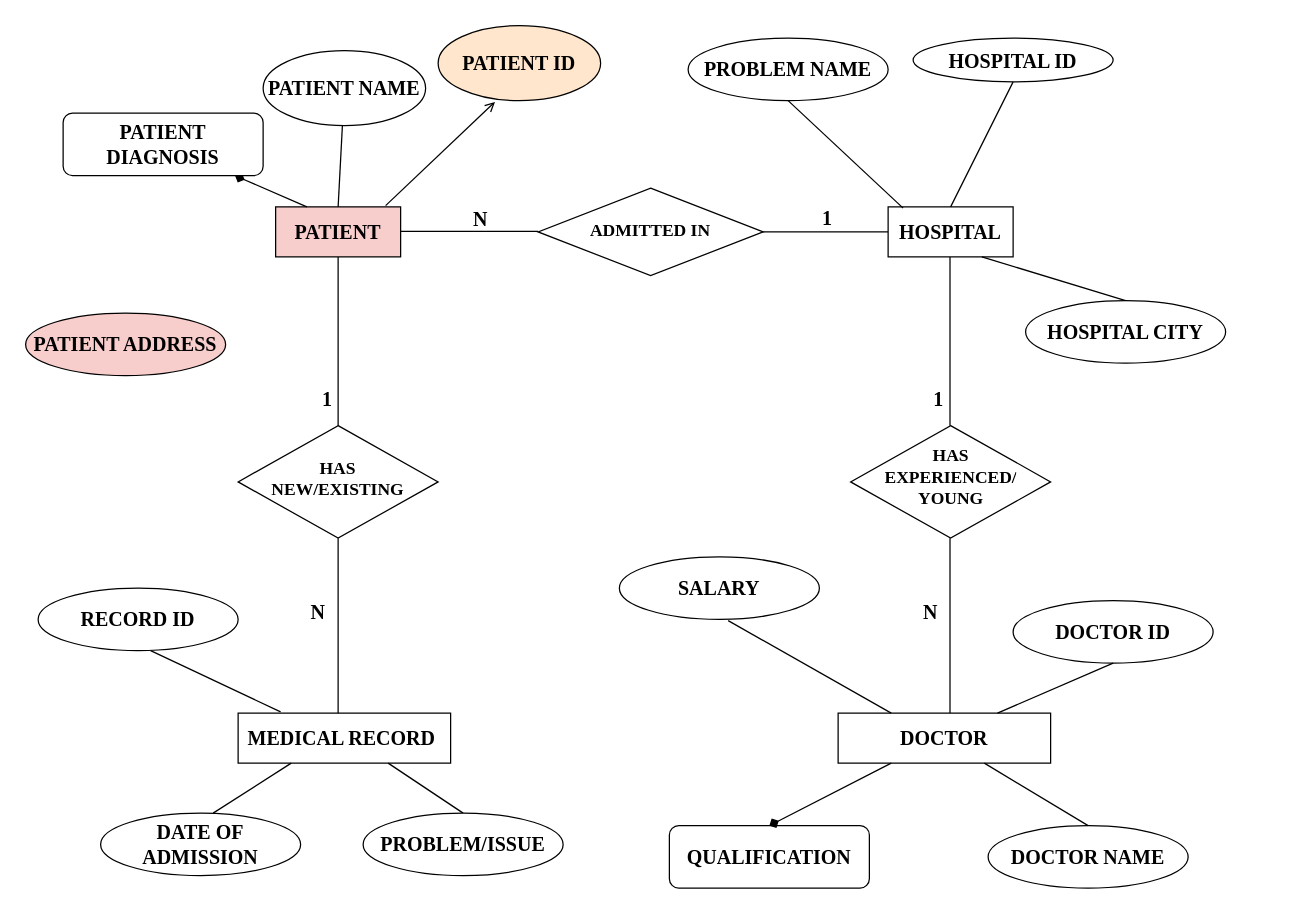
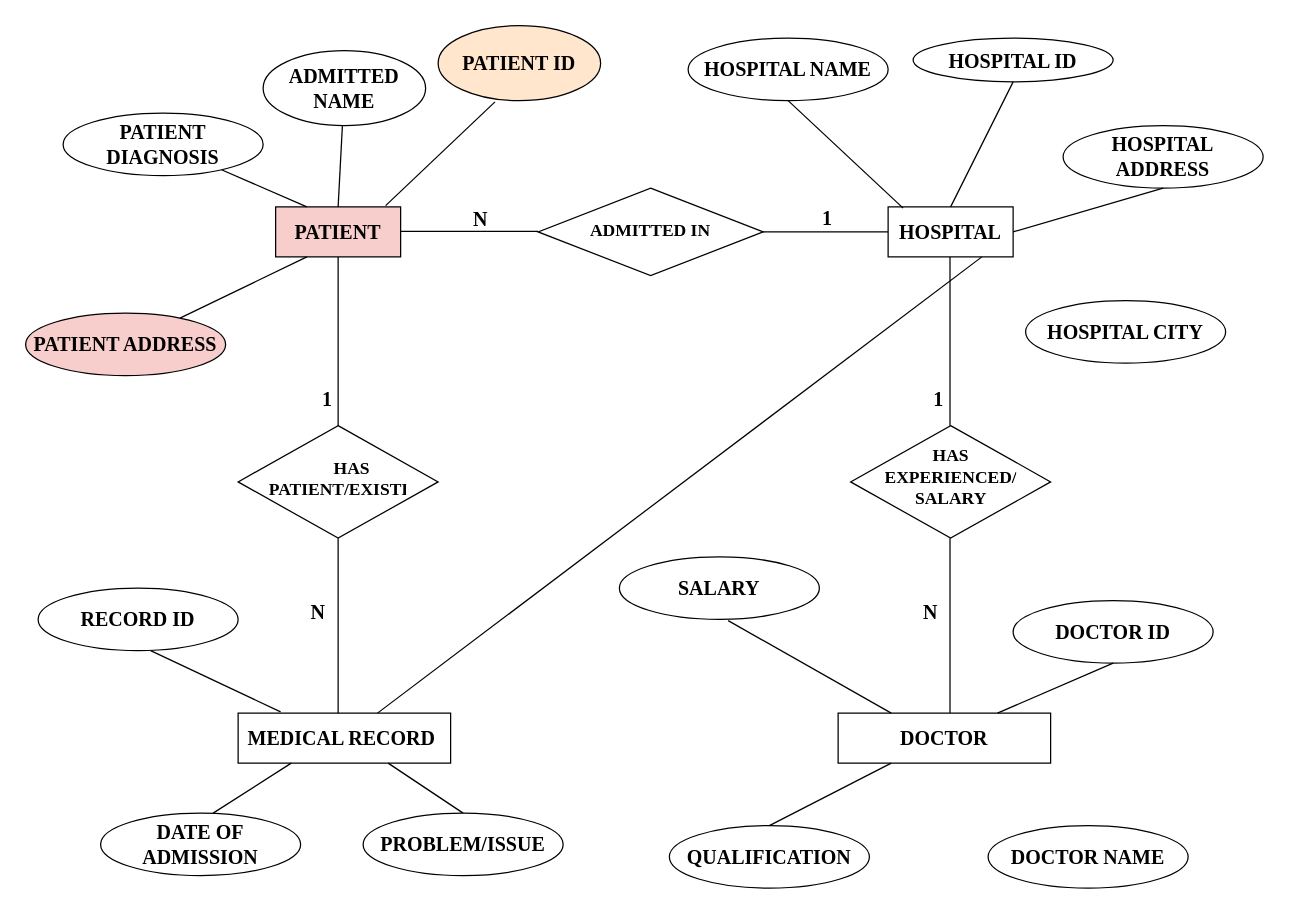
node "PROBLEM NAME": label "PROBLEM NAME" -> "HOSPITAL NAME"
node "PATIENT NAME": label "PATIENT NAME" -> "ADMITTED NAME"
edge "PATIENT" -> "PATIENT ID": arrowhead open -> none
node "PATIENT DIAGNOSIS": shape rounded rectangle -> ellipse
node "HOSPITAL ADDRESS": added
edge "PATIENT" -> "PATIENT DIAGNOSIS": arrowhead diamond -> none
edge "HOSPITAL ADDRESS" -- "HOSPITAL": added
edge "HOSPITAL" -- "HOSPITAL CITY": now "HOSPITAL" -- "MEDICAL RECORD"
edge "PATIENT" -- "PATIENT ADDRESS": added
node "HAS EXPERIENCED/ YOUNG": label "HAS EXPERIENCED/ YOUNG" -> "HAS EXPERIENCED/ SALARY"
node "HAS NEW/EXISTING": label "HAS NEW/EXISTING" -> "HAS PATIENT/EXISTING"
edge "DOCTOR" -- "DOCTOR NAME": removed
edge "DOCTOR" -> "QUALIFICATION": arrowhead diamond -> none
node "QUALIFICATION": shape rounded rectangle -> ellipse
